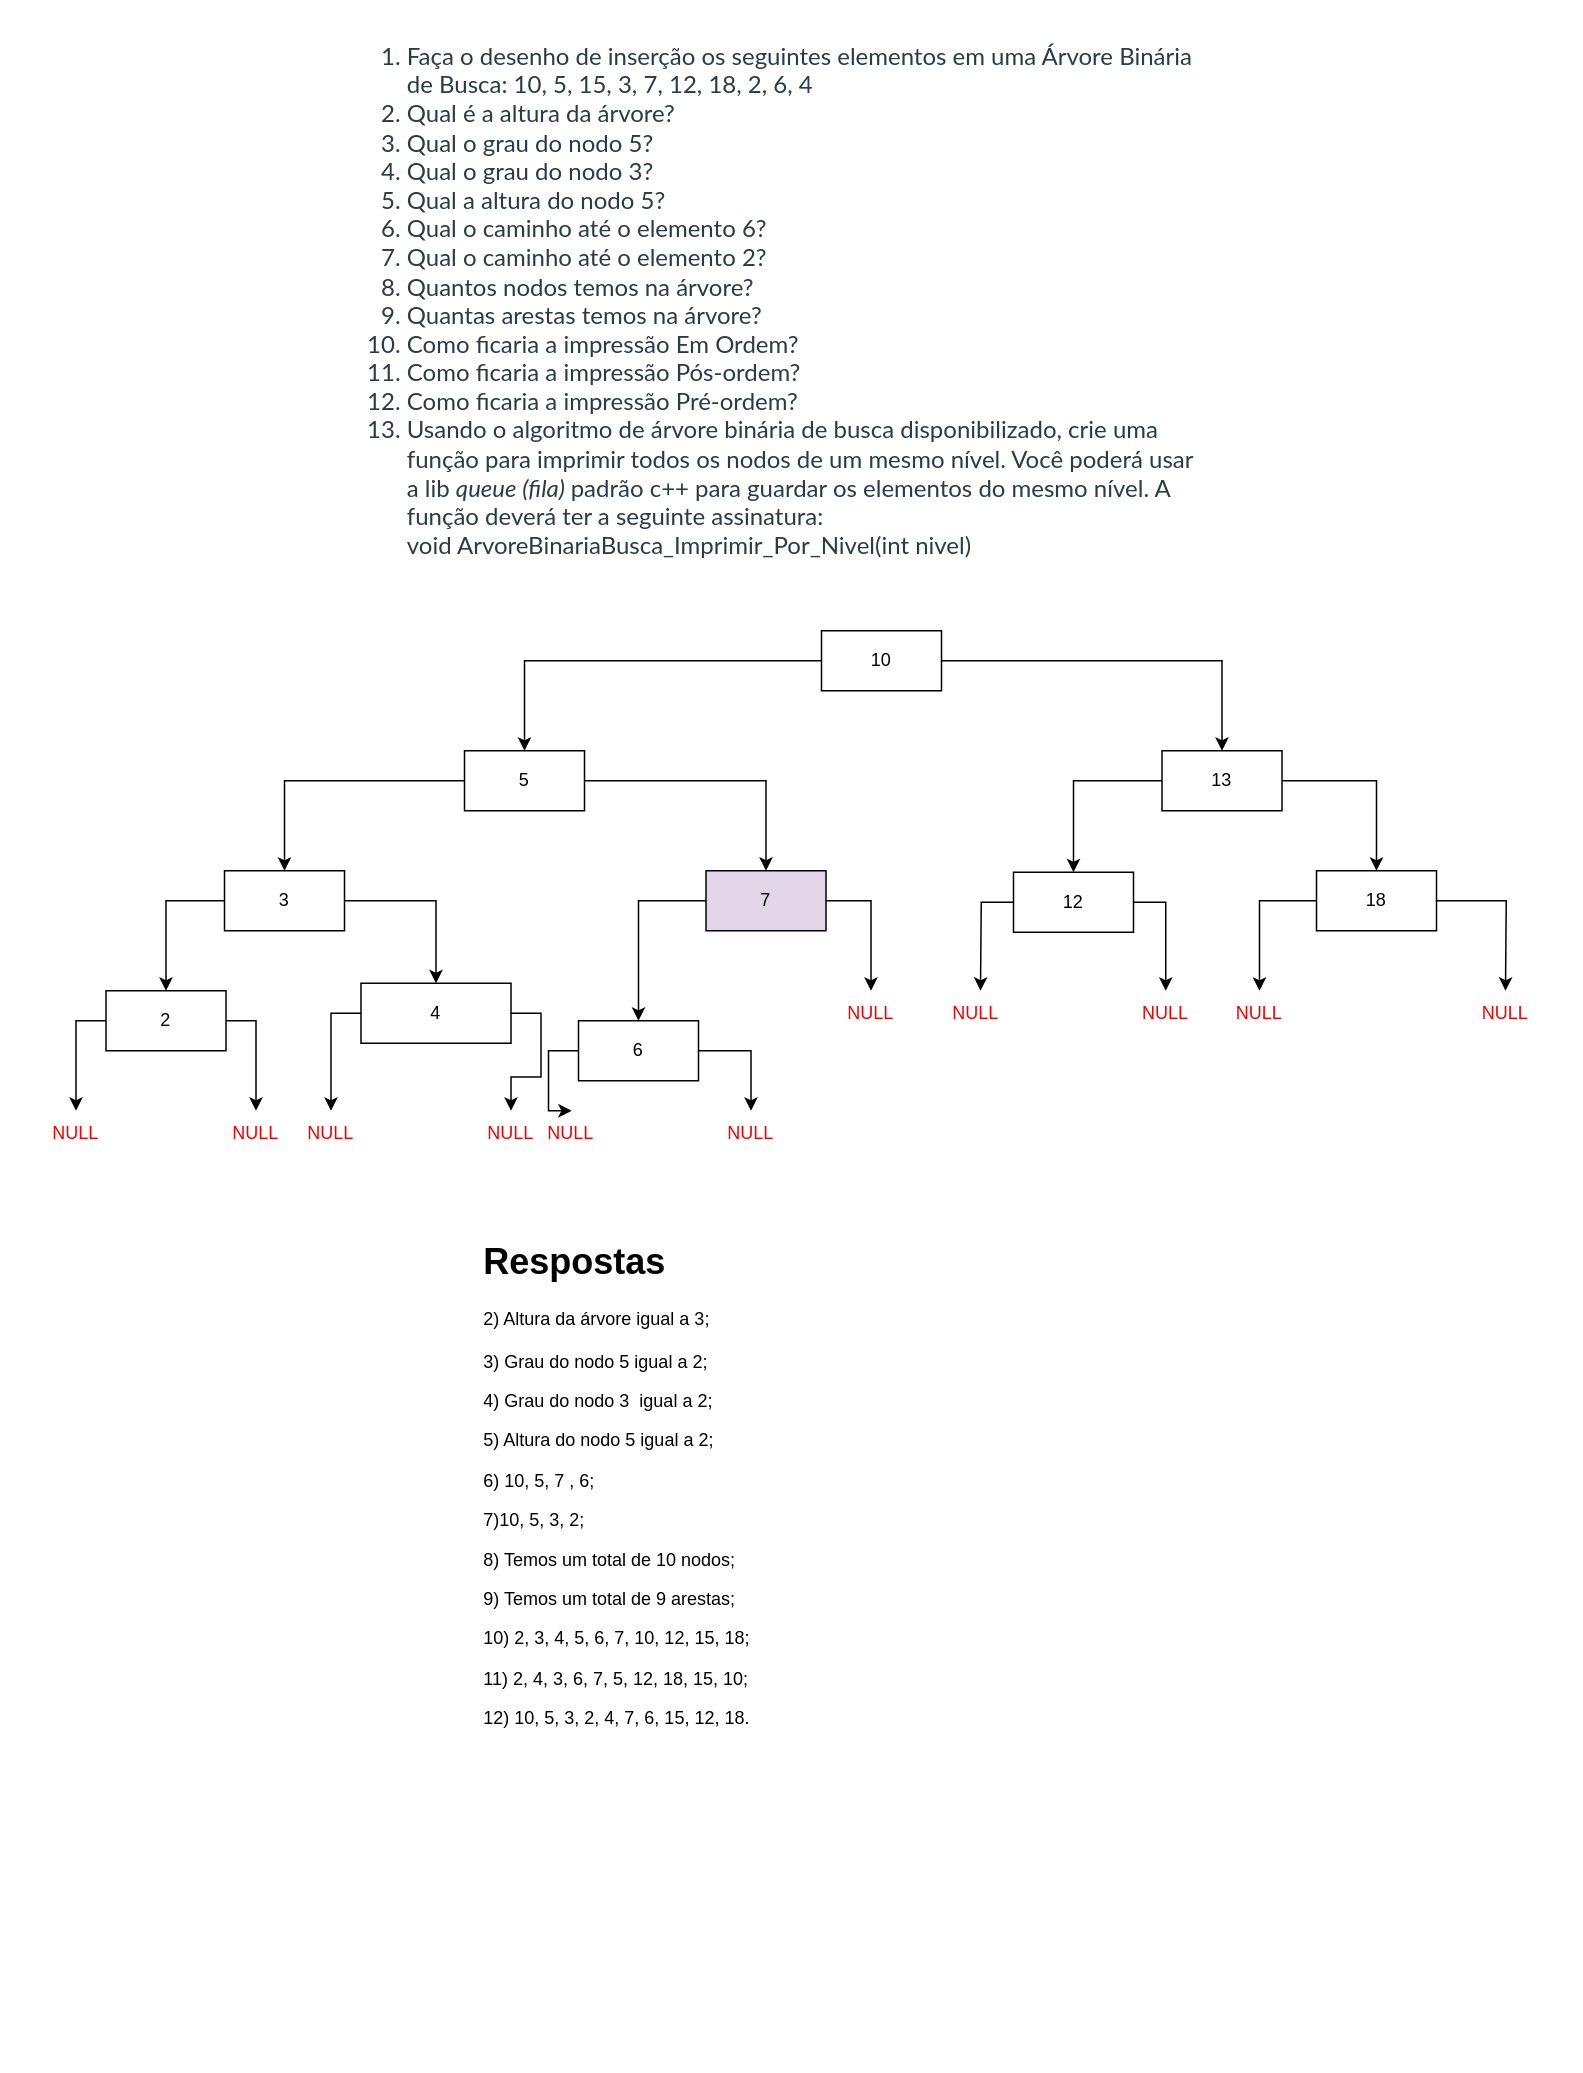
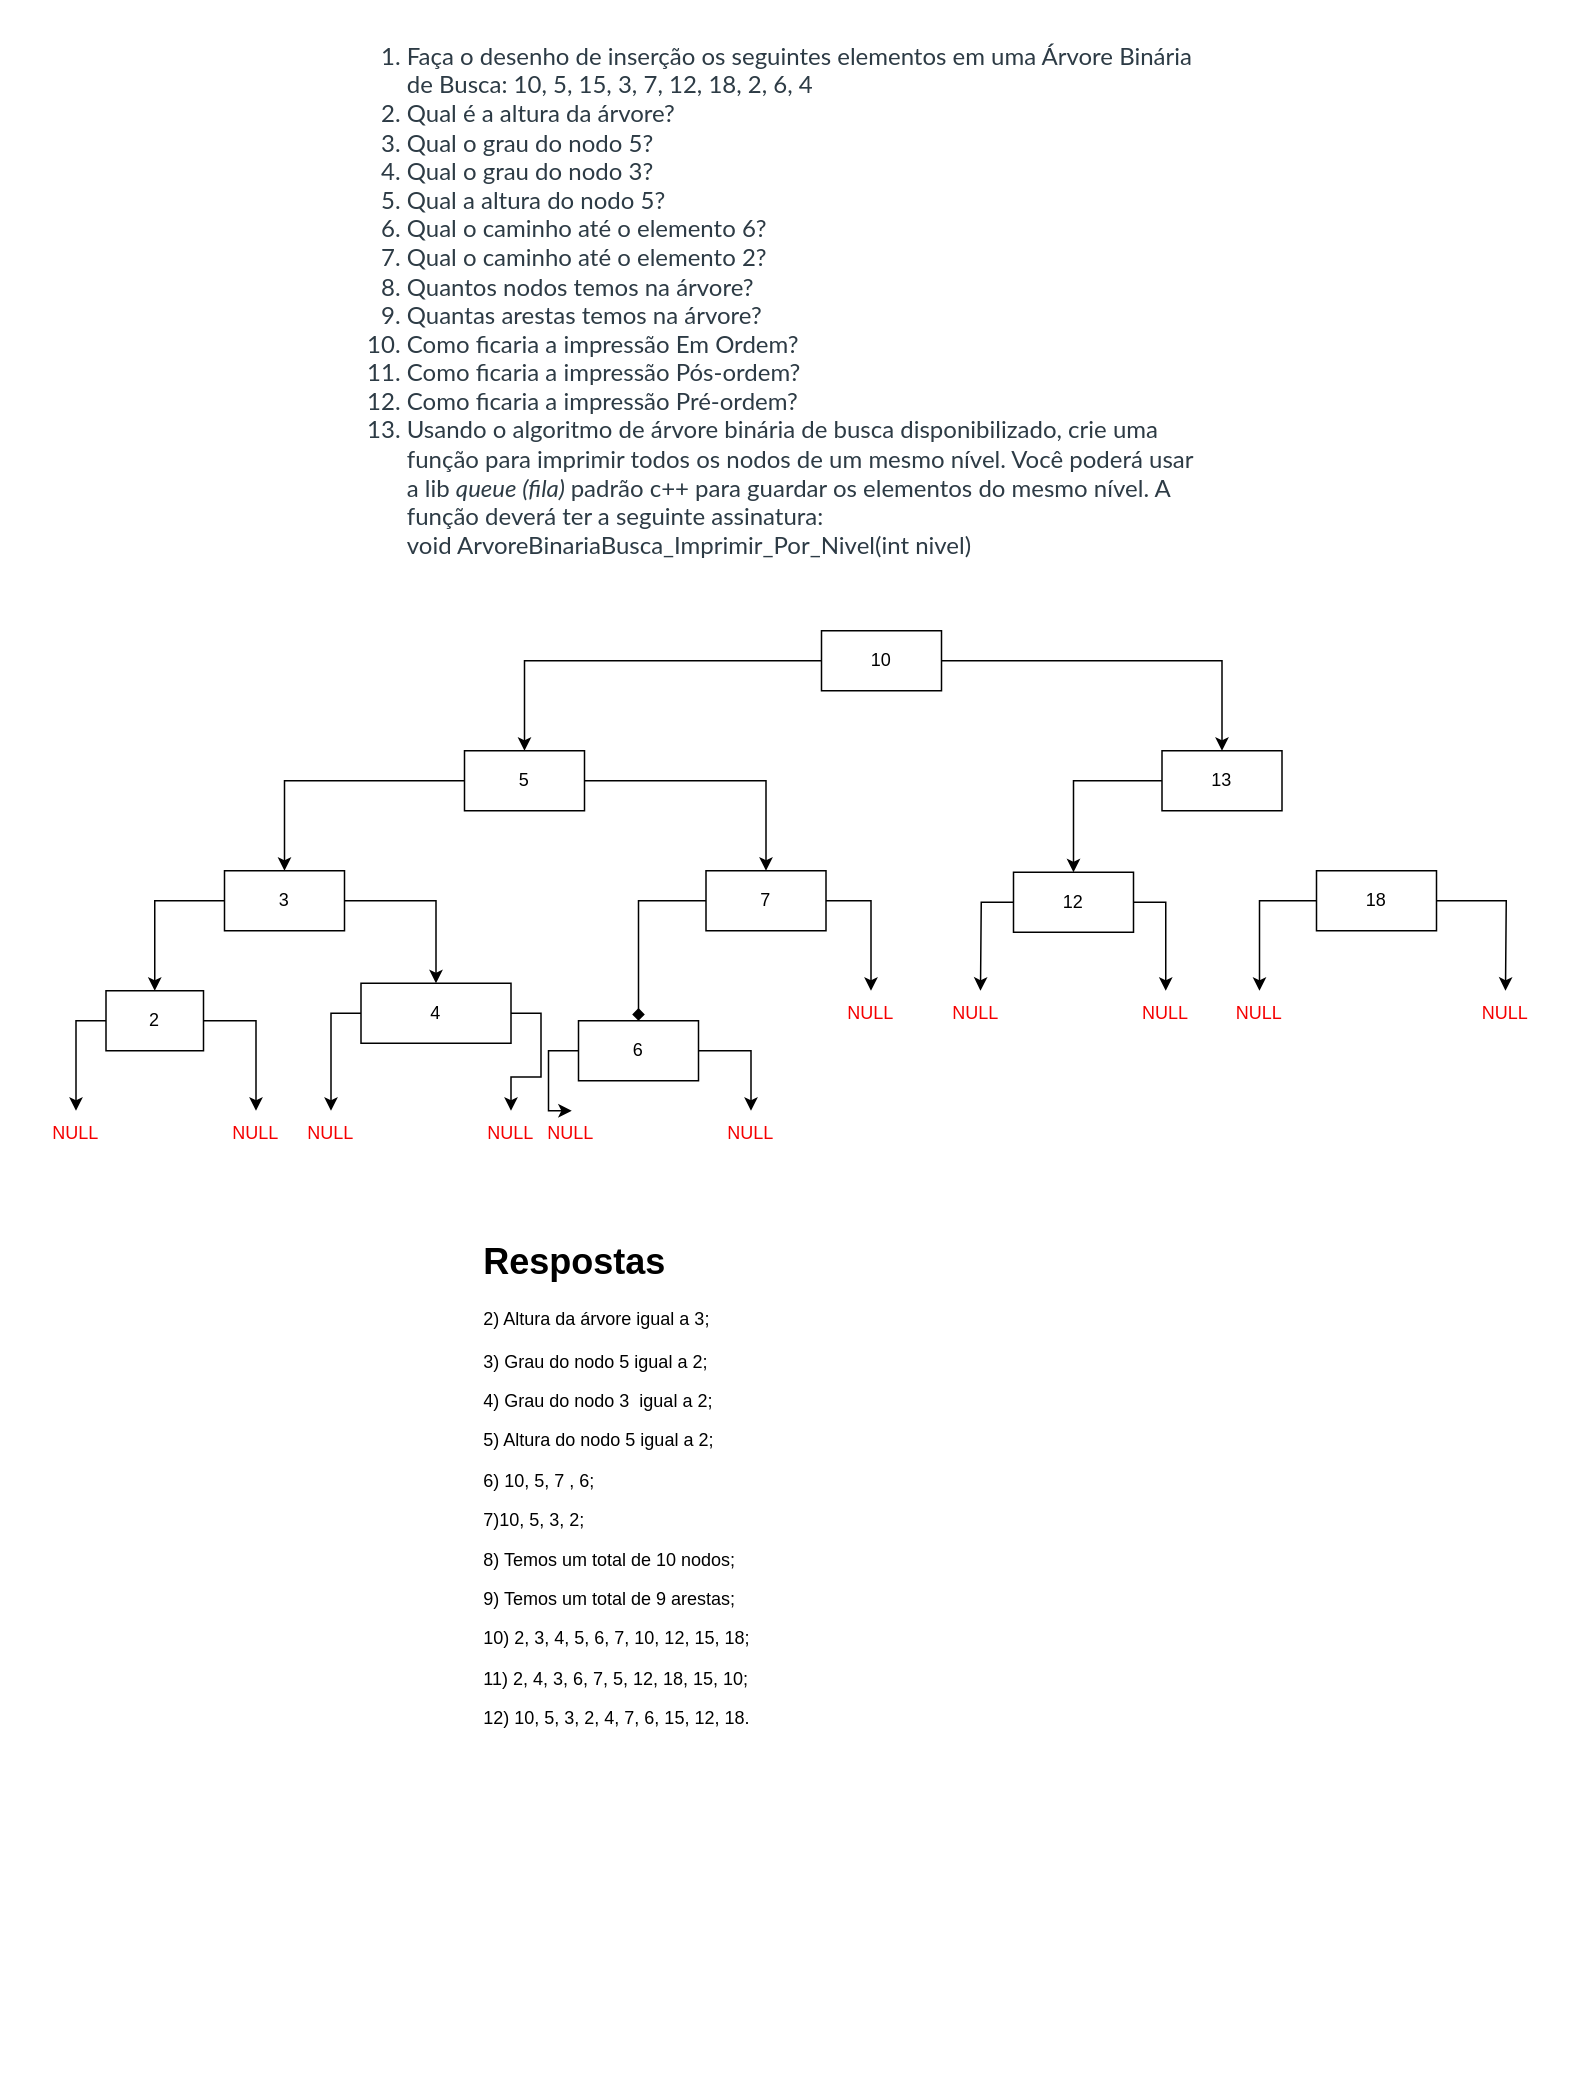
edge "13" -> "18": removed
node "7": fillcolor #e1d5e7 -> #ffffff
edge "7" -> "6": arrowhead classic -> diamond
node "2": size 120x60 -> 98x60
